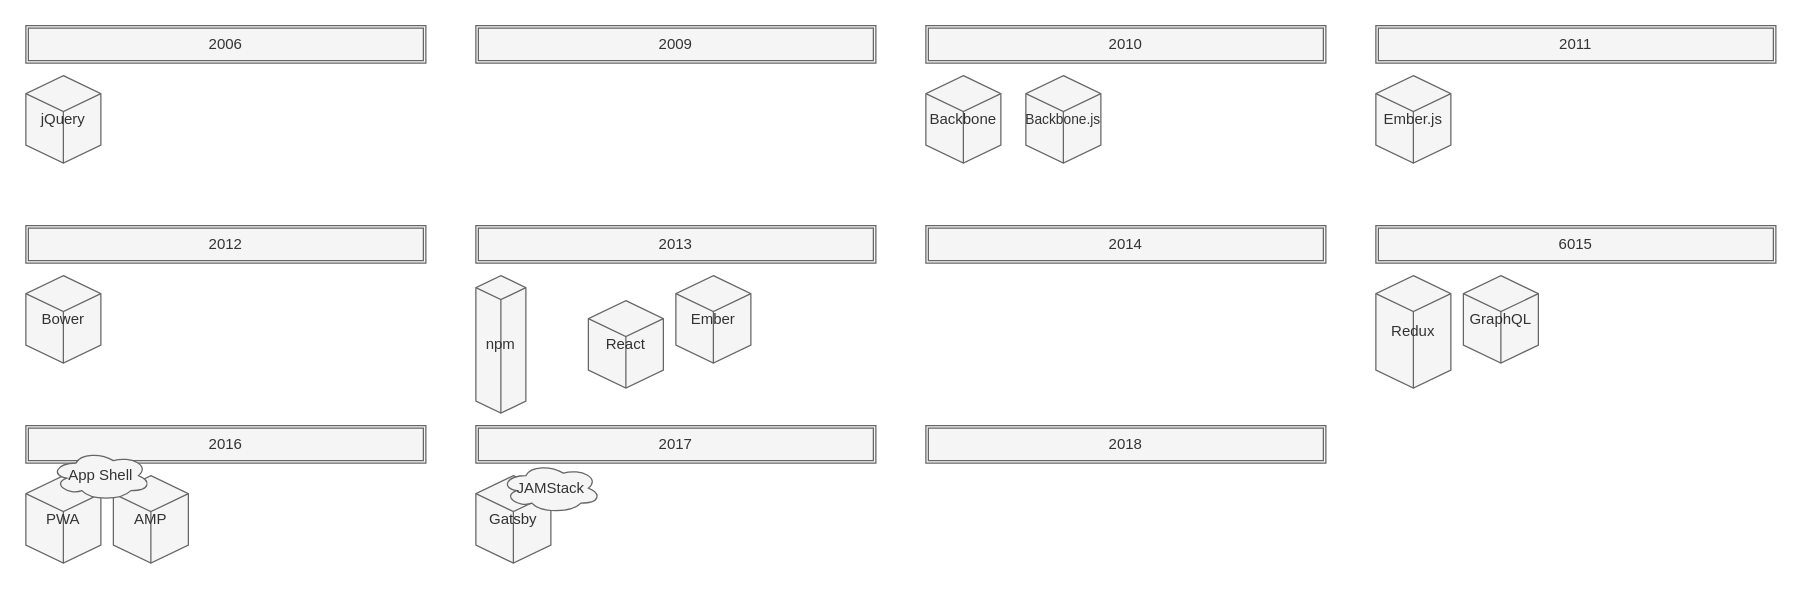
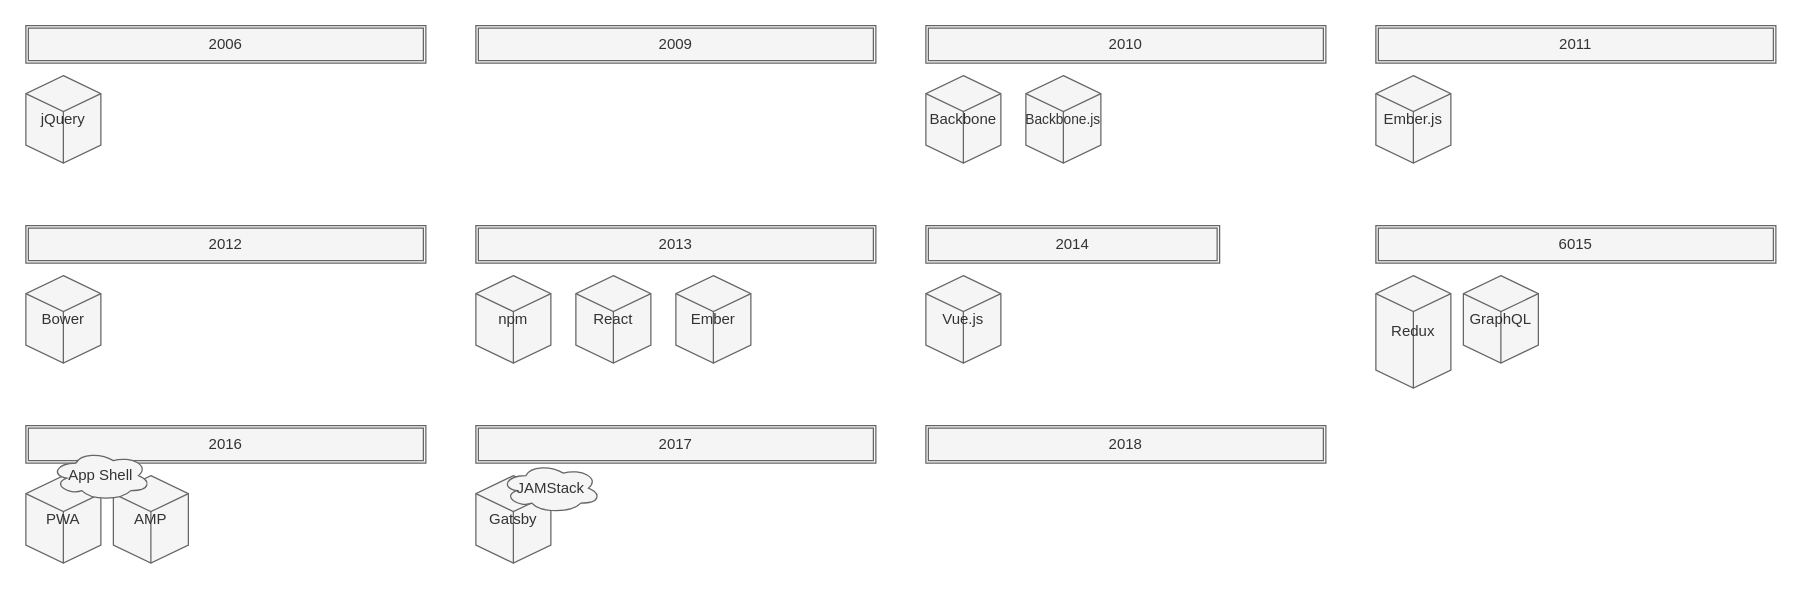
node "2014": size 400x38 -> 294x38
node "Vue.js": added
node "npm": size 50x138 -> 75x88
node "React": moved (626, 344) -> (613, 319)
